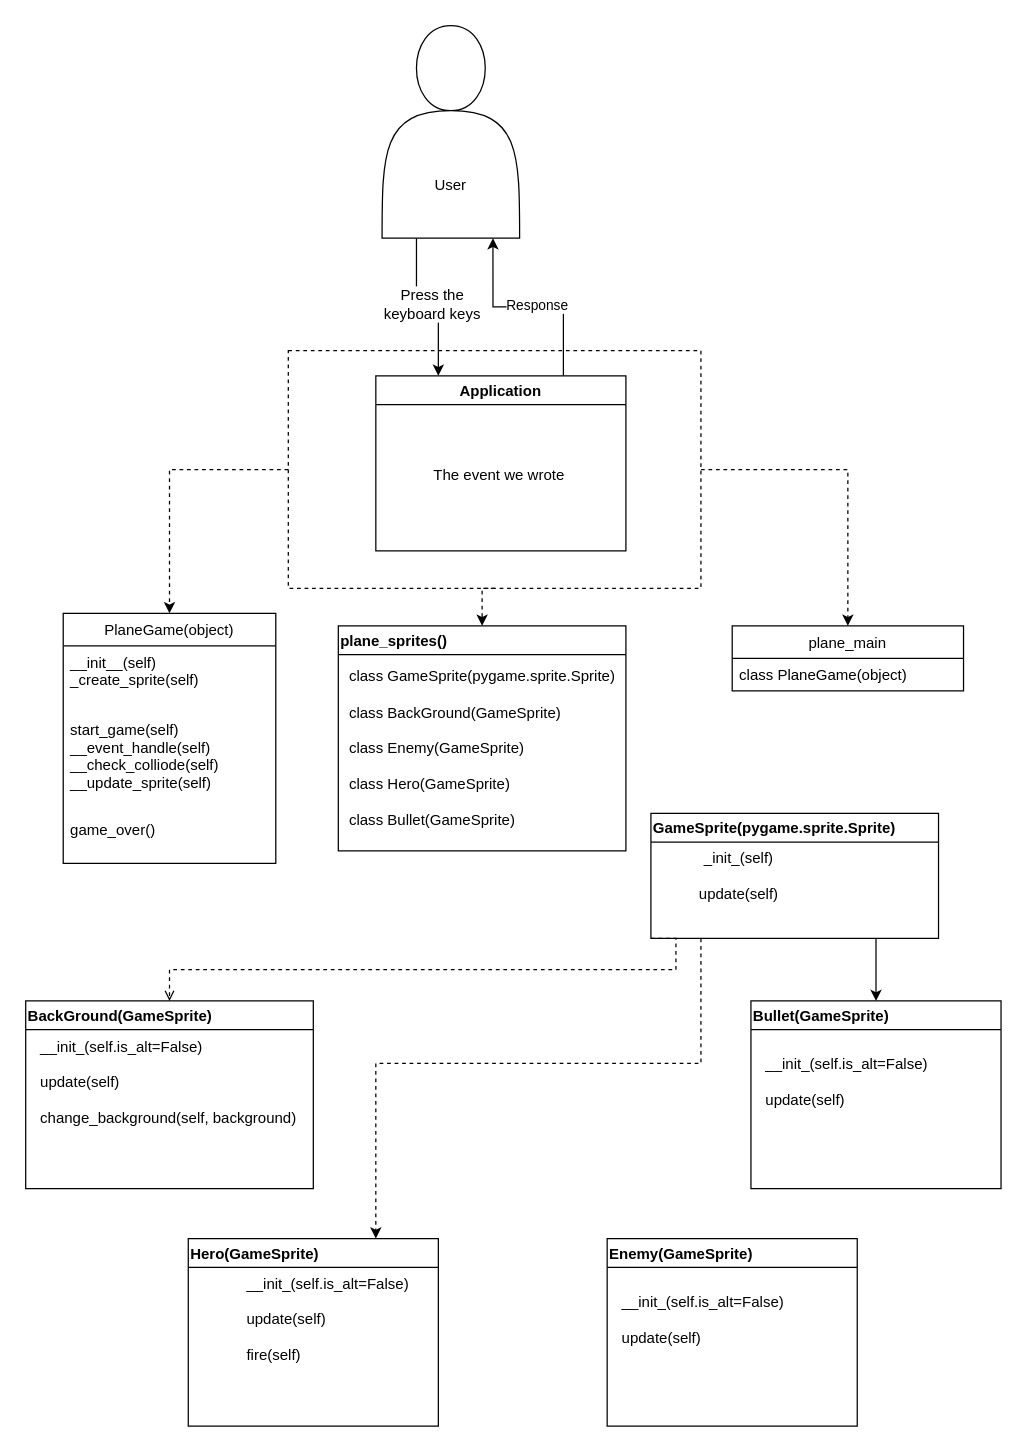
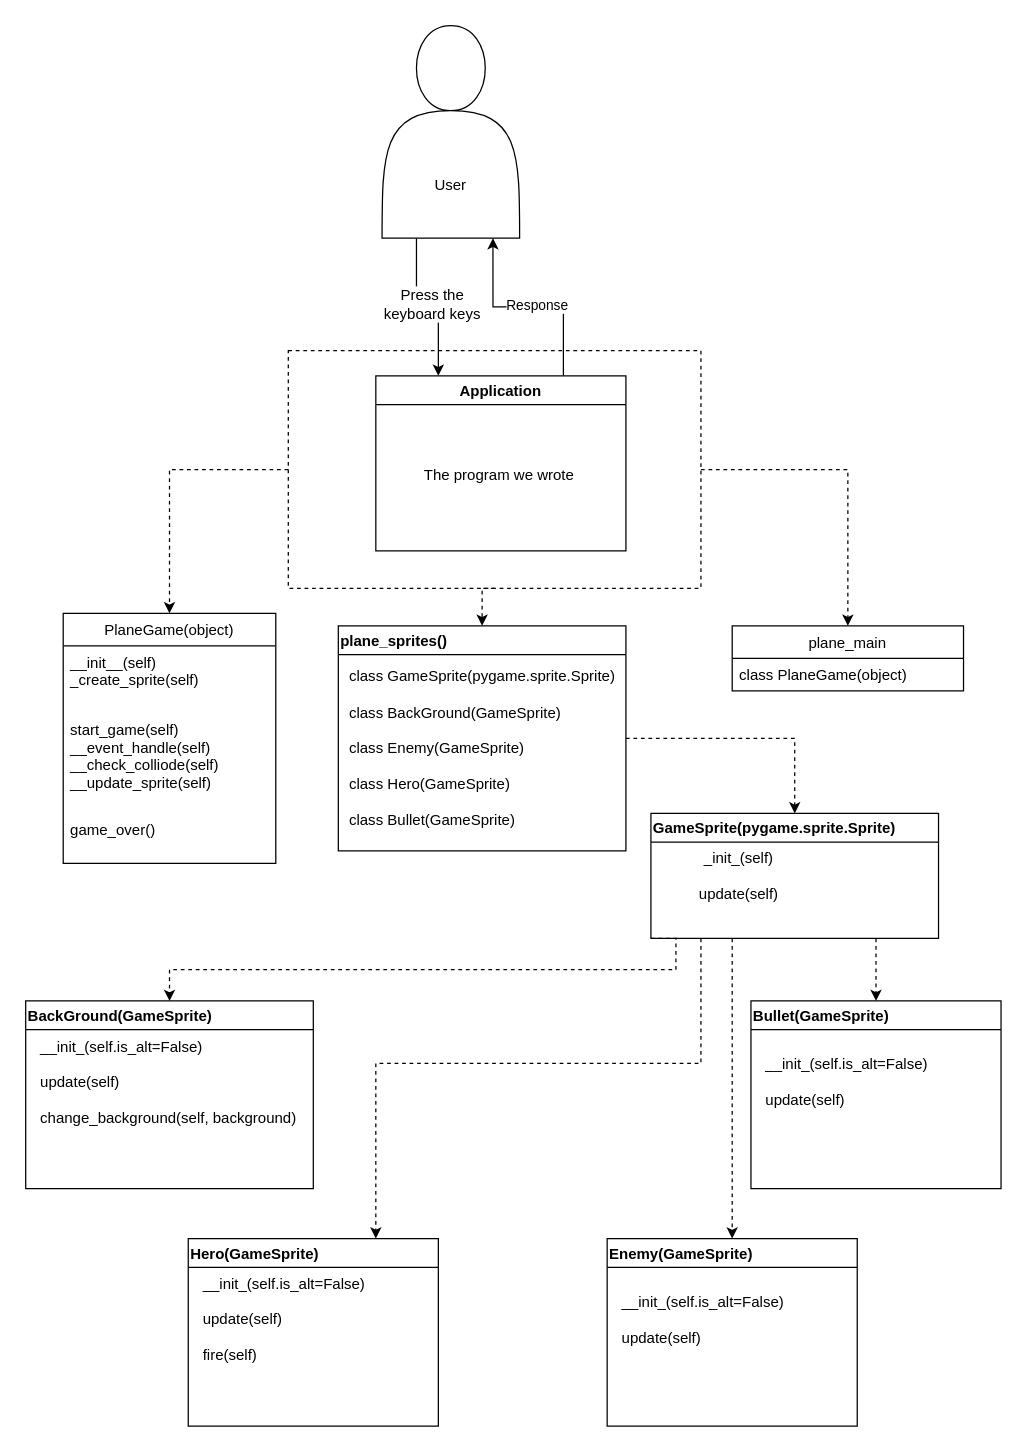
node "The event we wrote": label "The event we wrote" -> "The program we wrote"
edge "plane_sprites()" -> "GameSprite(pygame.sprite.Sprite)": added
edge "GameSprite(pygame.sprite.Sprite)" -> "Bullet(GameSprite)": style solid -> dashed
edge "GameSprite(pygame.sprite.Sprite)" -> "BackGround(GameSprite)": arrowhead open -> classic
edge "GameSprite(pygame.sprite.Sprite)" -> "Enemy(GameSprite)": added
node "__init_(self.is_alt=False) update(self) fire(self)": moved (338, 1319) -> (294, 1319)
